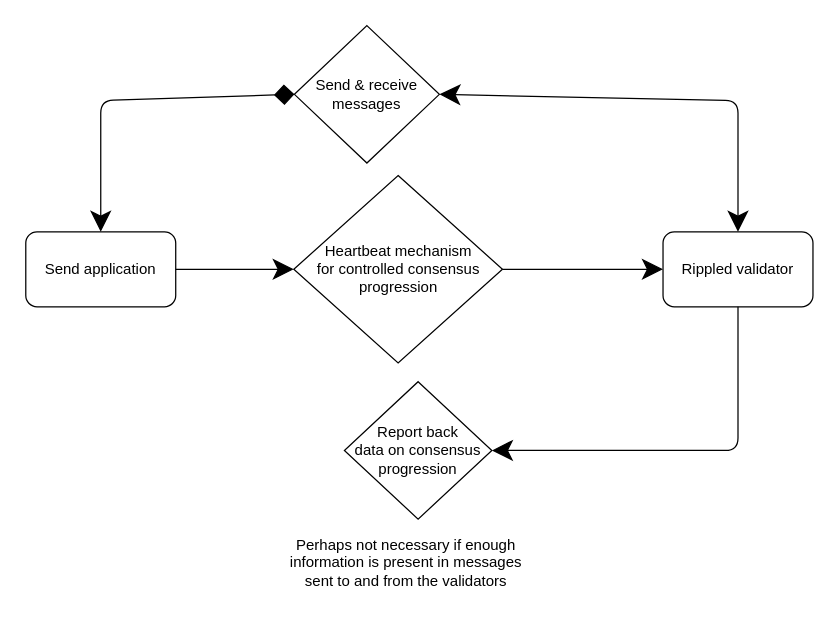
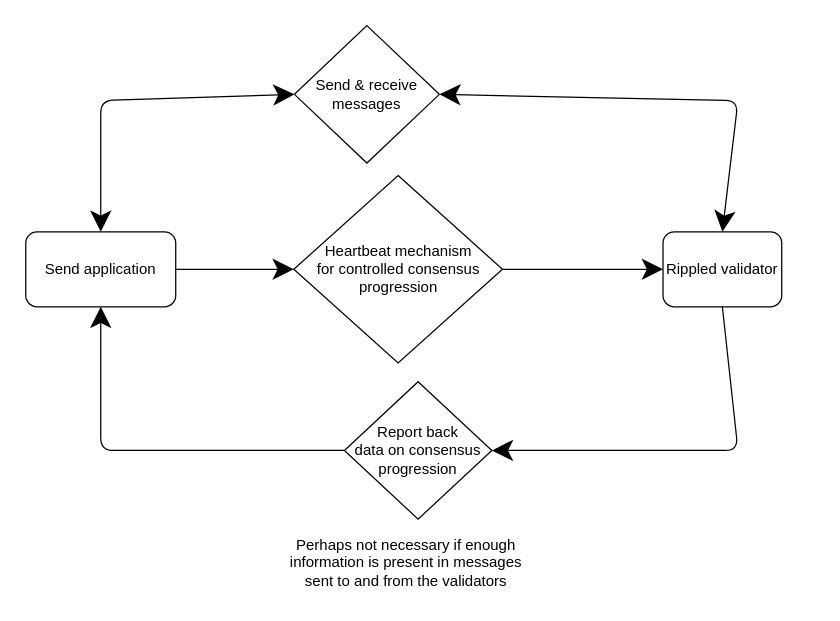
edge "Send & receive messages" -- "Send application": arrowhead diamond -> classic
node "Rippled validator": size 150x75 -> 119x75
edge "Report back data on consensus progression" -> "Send application": added
